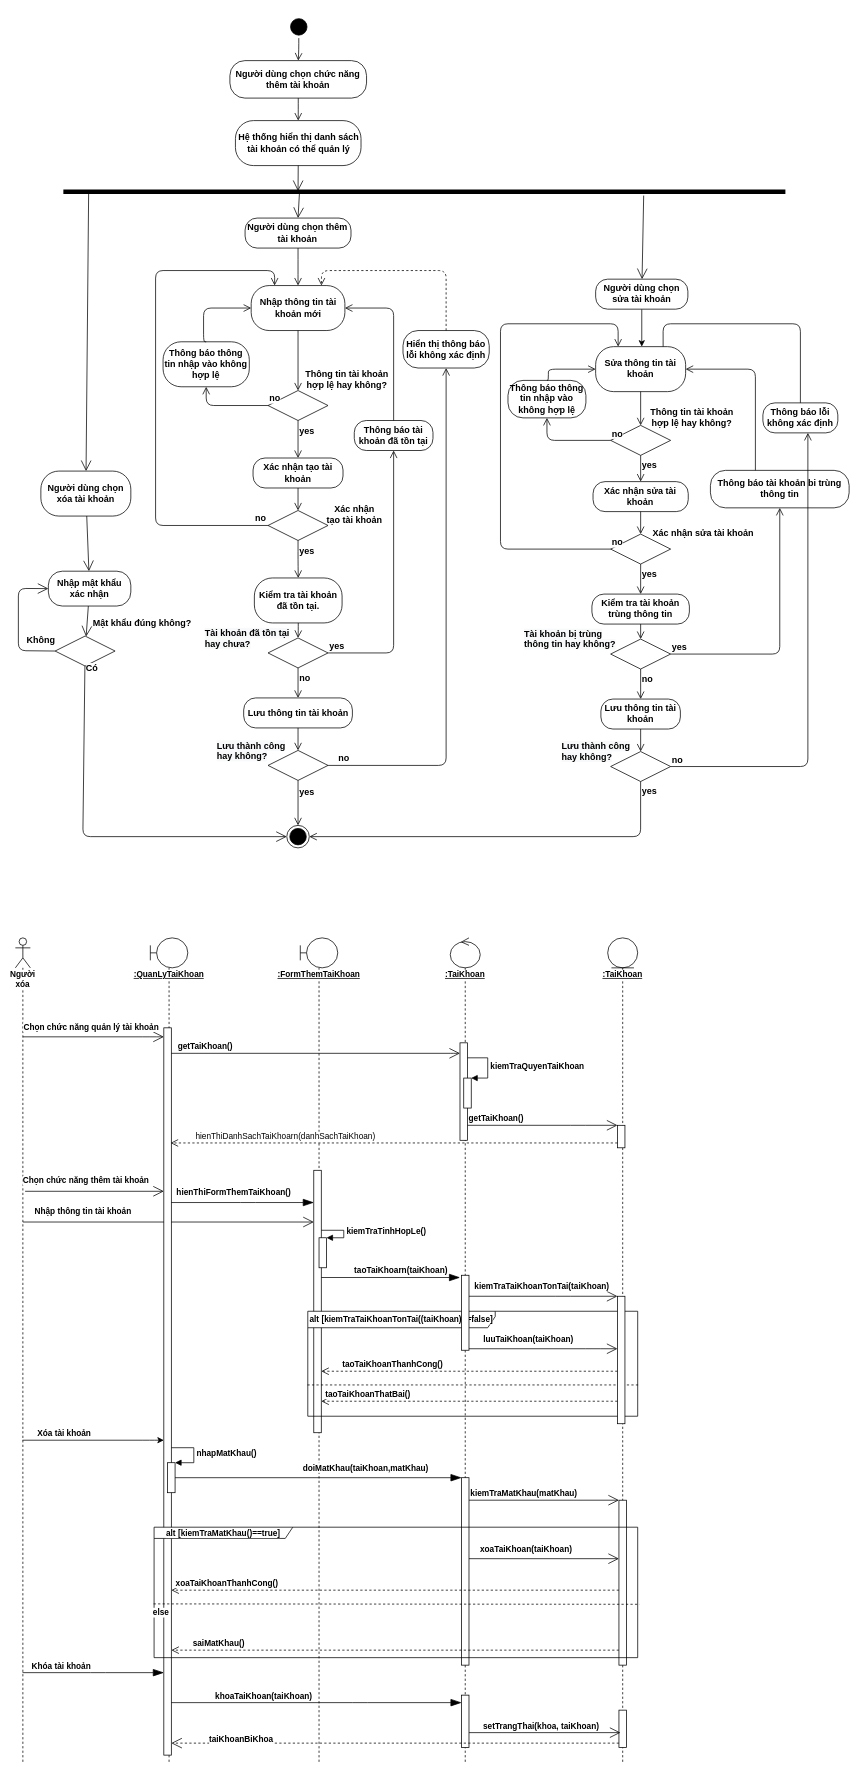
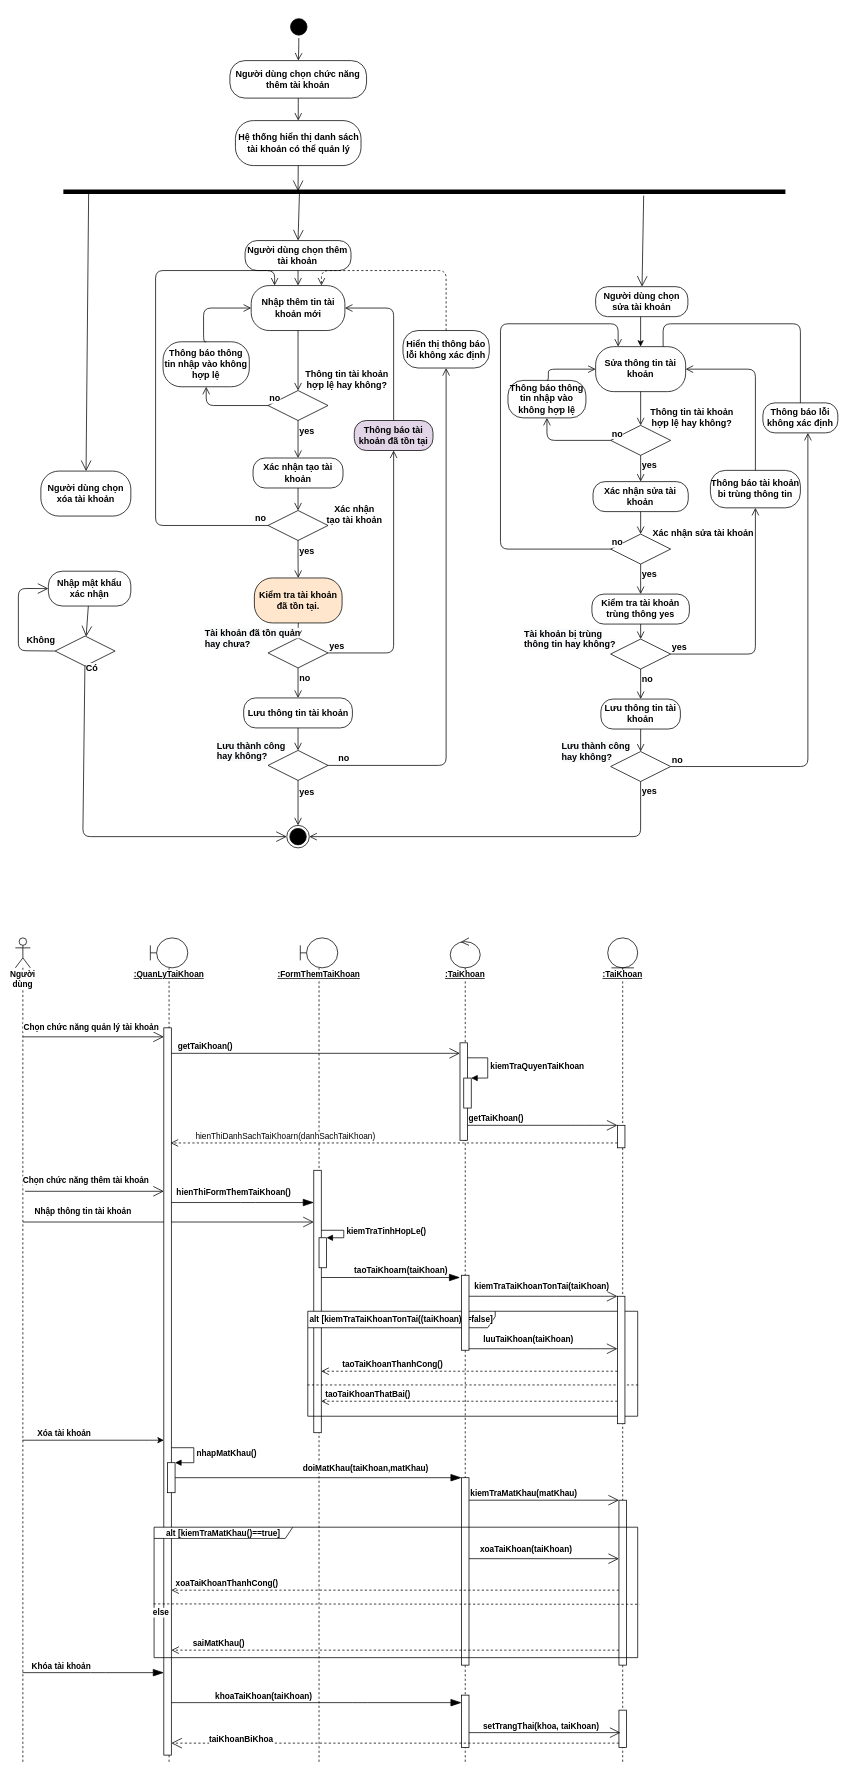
node "Người dùng chọn thêm tài khoản": moved (298, 233) -> (298, 255)
node "Người dùng chọn sửa tài khoản": moved (642, 294) -> (642, 301)
node "Nhập thông tin tài khoản mới": label "Nhập thông tin tài khoản mới" -> "Nhập thêm tin tài khoản mới"
node "Thông báo tài khoản đã tồn tại": fillcolor #ffffff -> #e1d5e7
node "Thông báo tài khoản bi trùng thông tin": size 139x38 -> 90x38
edge "Người dùng chọn xóa tài khoản" -> "Nhập mật khẩu xác nhận": removed
node "Kiểm tra tài khoản đã tồn tại.": fillcolor #ffffff -> #ffe6cc
node "Kiểm tra tài khoản trùng thông tin": label "Kiểm tra tài khoản trùng thông tin" -> "Kiểm tra tài khoản trùng thông yes"
node "Mật khẩu đúng không?": removed
node "Tài khoản đã tồn tạihay chưa?": label "Tài khoản đã tồn tạihay chưa?" -> "Tài khoản đã tồn quảnhay chưa?"
node "Người xóa": label "Người xóa" -> "Người dùng"
